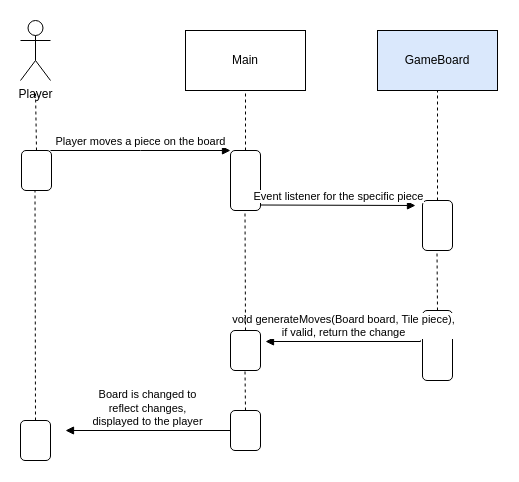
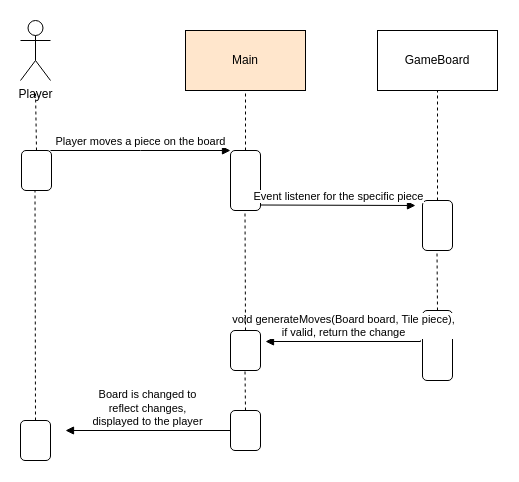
node "Main": fillcolor #ffffff -> #ffe6cc
node "GameBoard": fillcolor #dae8fc -> #ffffff
